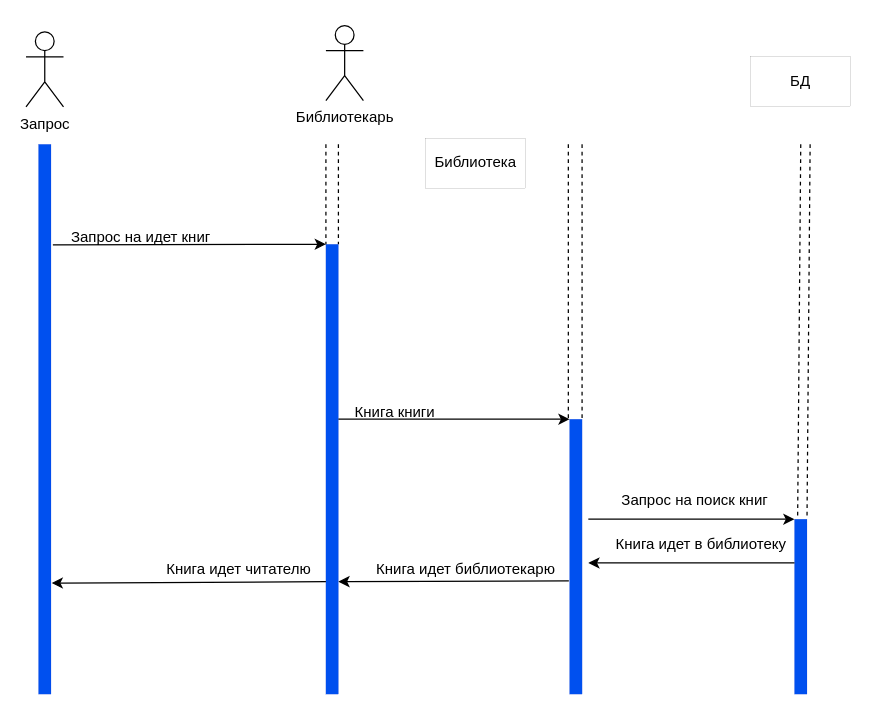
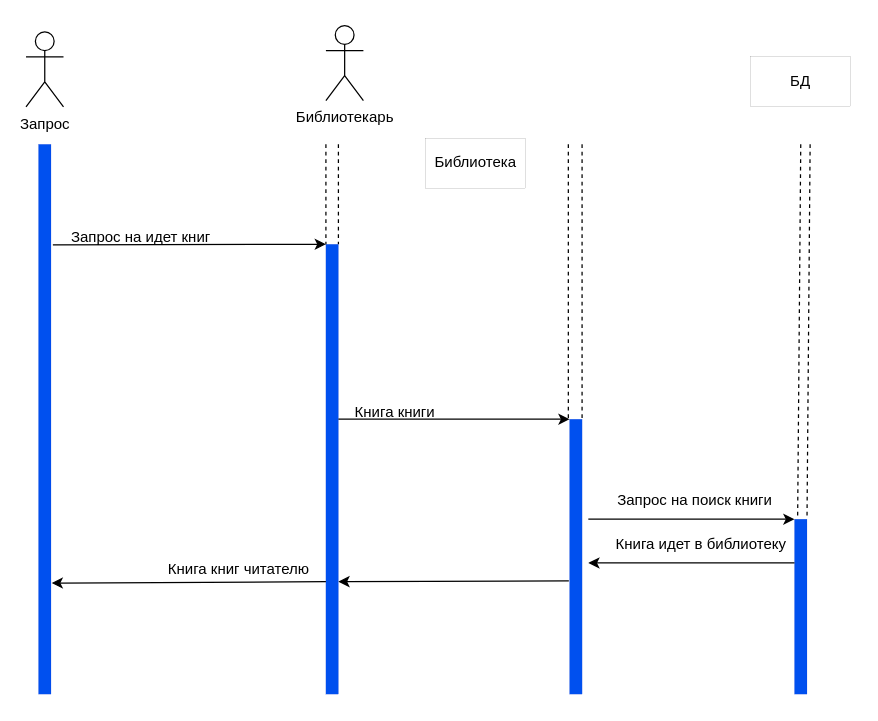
node "Запрос на поиск книг": label "Запрос на поиск книг" -> "Запрос на поиск книги"
node "Книга идет читателю": label "Книга идет читателю" -> "Книга книг читателю"
node "Книга идет библиотекарю": removed
